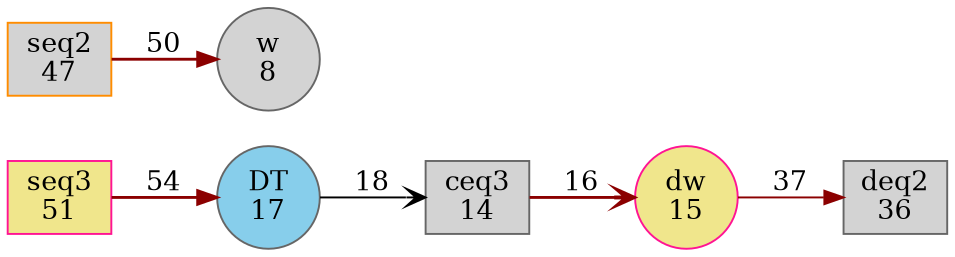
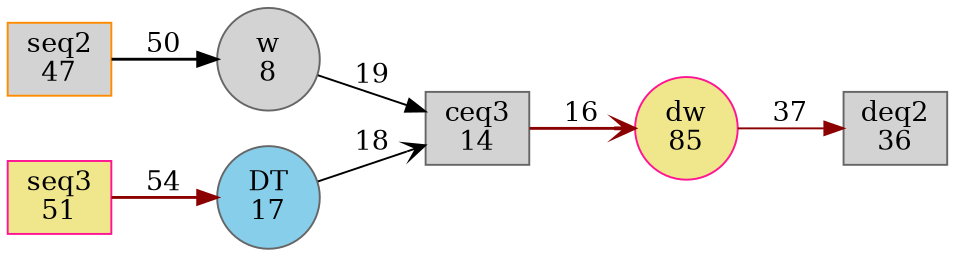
edge "seq2 47" -> "w 8": color red4 -> black
edge "w 8" -> "ceq3 14": added, label "19"
node "dw 15": label "dw 15" -> "dw 85"
